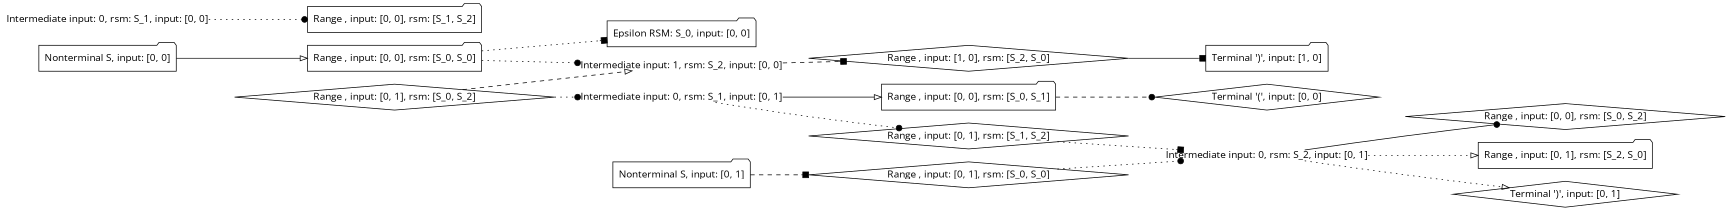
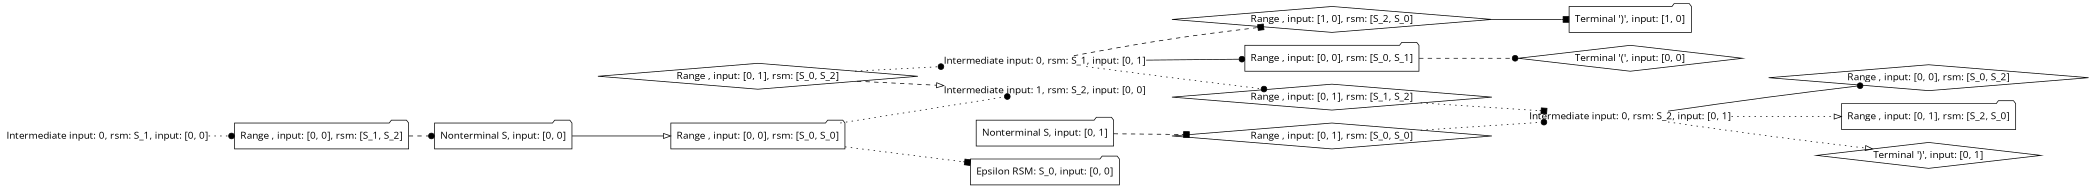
edge "Intermediate input: 1, rsm: S_2, input: [0, 0]" -> "Range , input: [1, 0], rsm: [S_2, S_0]": now "Intermediate input: 0, rsm: S_1, input: [0, 1]" -> "Range , input: [1, 0], rsm: [S_2, S_0]"
edge "Intermediate input: 0, rsm: S_1, input: [0, 1]" -> "Range , input: [0, 0], rsm: [S_0, S_1]": arrowhead onormal -> dot
edge "Range , input: [0, 0], rsm: [S_1, S_2]" -> "Nonterminal S, input: [0, 0]": added
